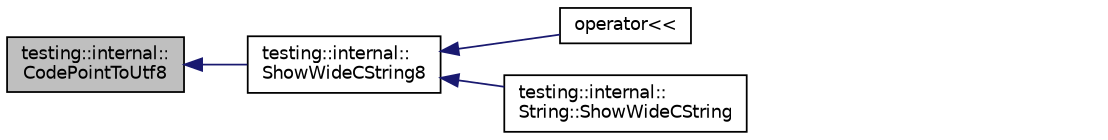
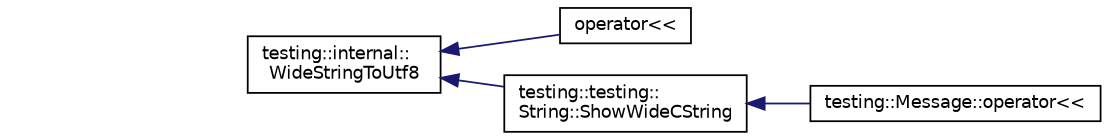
node "testing::internal:: CodePointToUtf8": removed
node "testing::internal:: ShowWideCString8": label "testing::internal:: ShowWideCString8" -> "testing::internal:: WideStringToUtf8"
node "testing::internal:: String::ShowWideCString": label "testing::internal:: String::ShowWideCString" -> "testing::testing:: String::ShowWideCString"
node "testing::Message::operator<<": added
